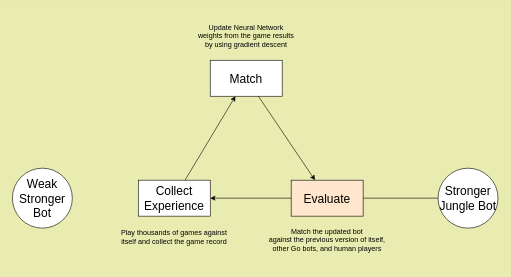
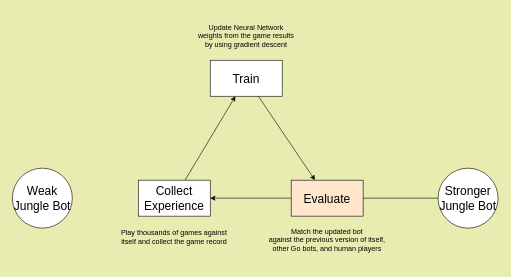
node "Match": label "Match" -> "Train"
node "Weak Stronger Bot": label "Weak Stronger Bot" -> "Weak Jungle Bot"
